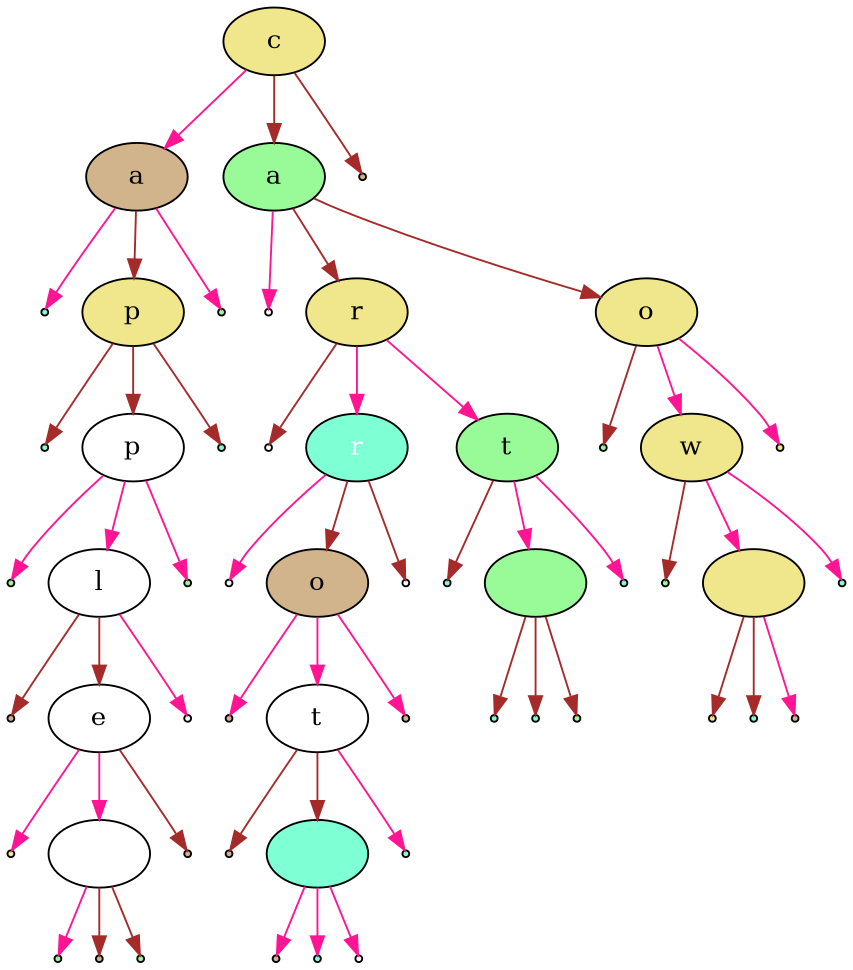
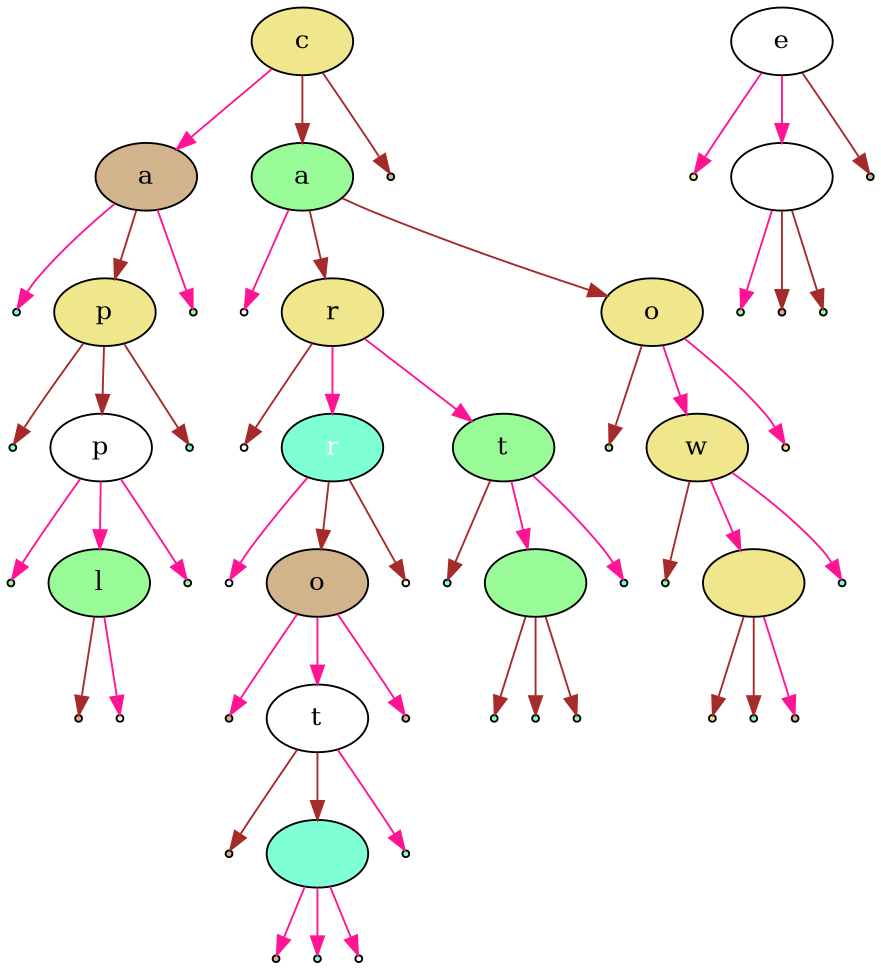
node "l": fillcolor white -> palegreen
edge "l" -> "e": removed
